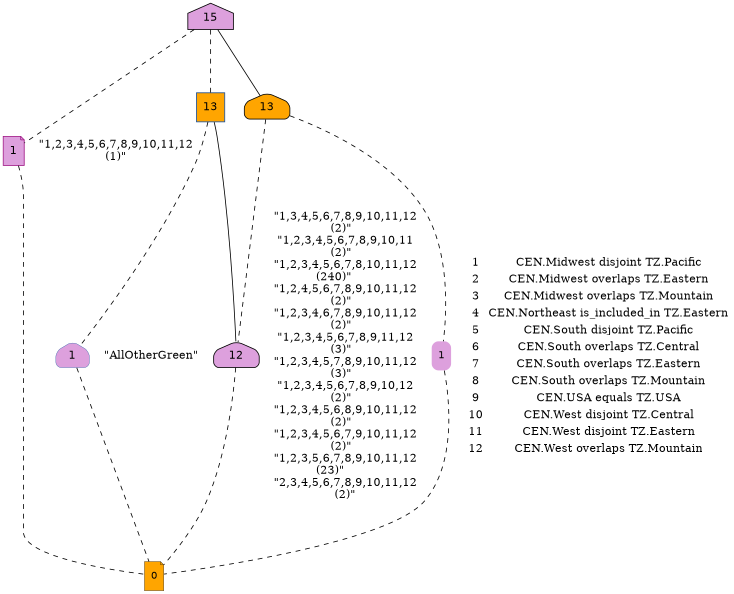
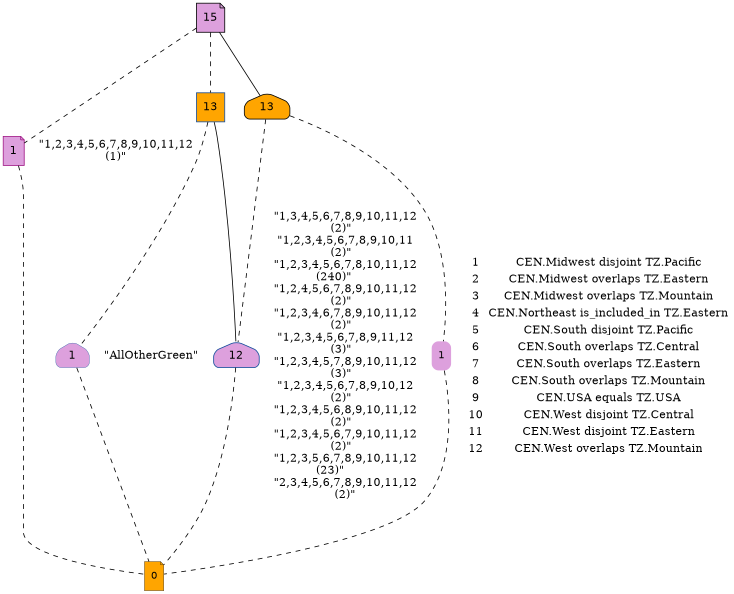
node "15": shape house -> note
node "12": color black -> #134d9c
